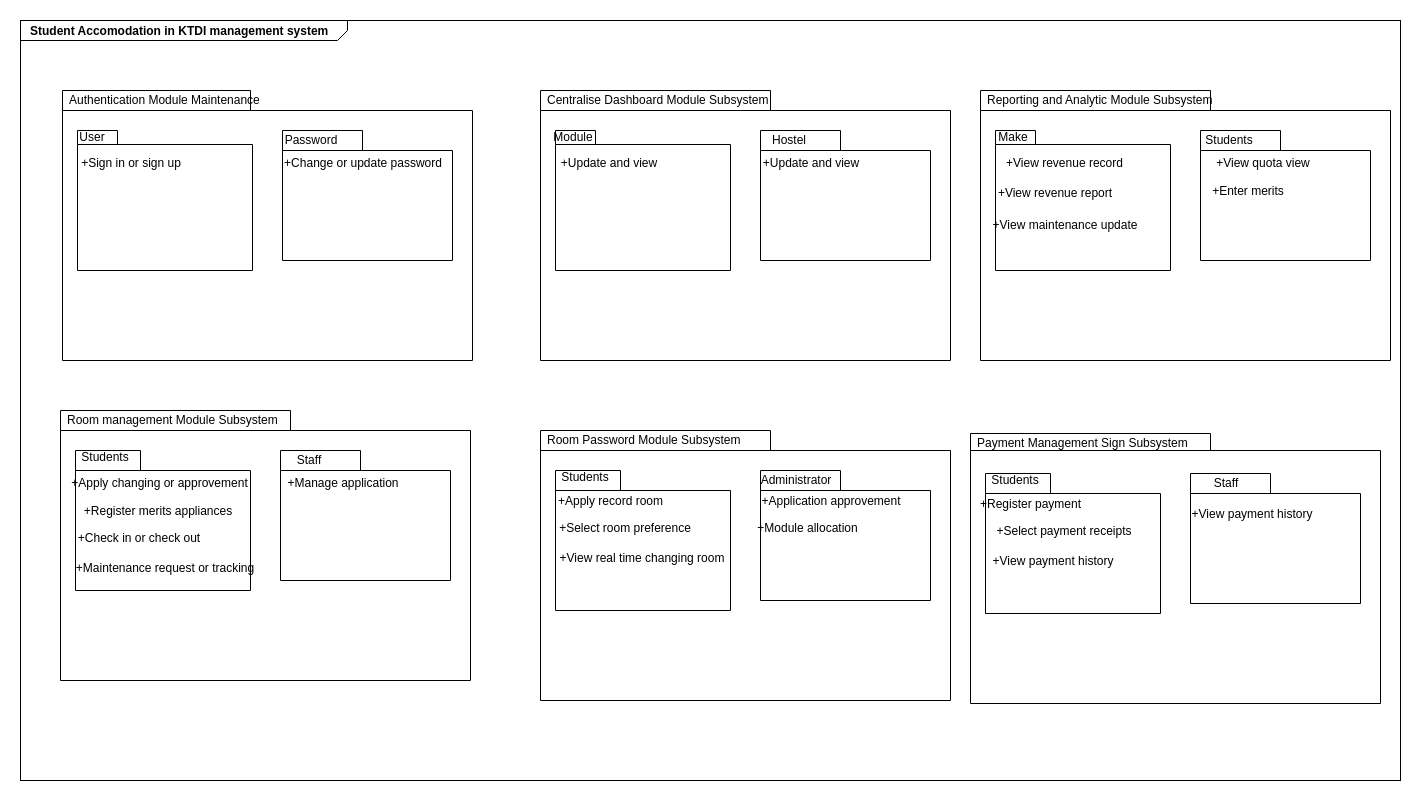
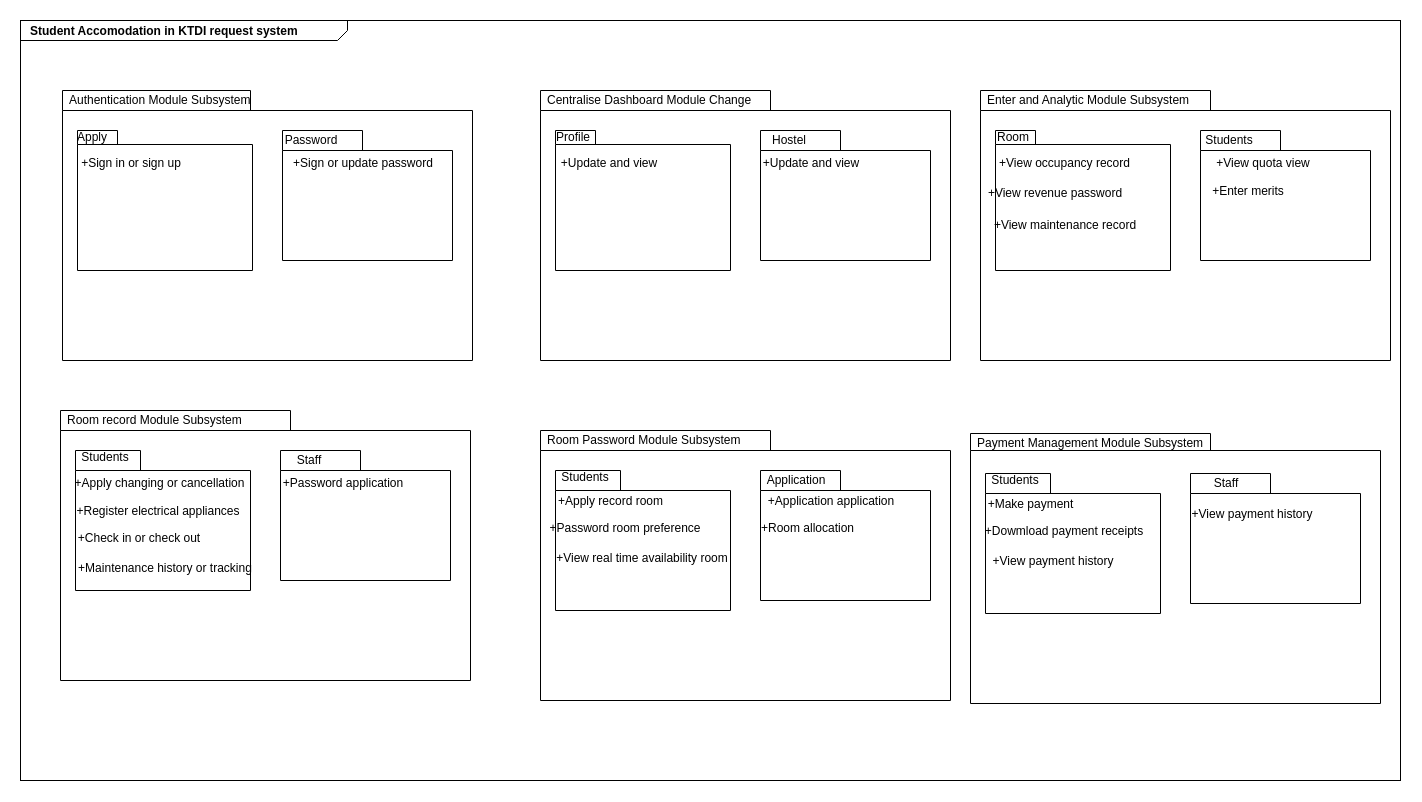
node "Student Accomodation in KTDI management system": label "Student Accomodation in KTDI management system" -> "Student Accomodation in KTDI request system"
node "Authentication Module Maintenance": label "Authentication Module Maintenance" -> "Authentication Module Subsystem"
node "Centralise Dashboard Module Subsystem": label "Centralise Dashboard Module Subsystem" -> "Centralise Dashboard Module Change"
node "Reporting and Analytic Module Subsystem": label "Reporting and Analytic Module Subsystem" -> "Enter and Analytic Module Subsystem"
node "User": label "User" -> "Apply"
node "Module": label "Module" -> "Profile"
node "Make": label "Make" -> "Room"
node "+Change or update password": label "+Change or update password" -> "+Sign or update password"
node "+View revenue record": label "+View revenue record" -> "+View occupancy record"
node "+View revenue report": label "+View revenue report" -> "+View revenue password"
node "+View maintenance update": label "+View maintenance update" -> "+View maintenance record"
node "Room management Module Subsystem": label "Room management Module Subsystem" -> "Room record Module Subsystem"
node "Payment Management Sign Subsystem": label "Payment Management Sign Subsystem" -> "Payment Management Module Subsystem"
node "Administrator": label "Administrator" -> "Application"
node "+Apply changing or approvement": label "+Apply changing or approvement" -> "+Apply changing or cancellation"
node "+Manage application": label "+Manage application" -> "+Password application"
node "+Application approvement": label "+Application approvement" -> "+Application application"
node "+Register payment": label "+Register payment" -> "+Make payment"
node "+Register merits appliances": label "+Register merits appliances" -> "+Register electrical appliances"
node "+Select room preference": label "+Select room preference" -> "+Password room preference"
node "+Module allocation": label "+Module allocation" -> "+Room allocation"
node "+Select payment receipts": label "+Select payment receipts" -> "+Dowmload payment receipts"
node "+View real time changing room": label "+View real time changing room" -> "+View real time availability room"
node "+Maintenance request or tracking": label "+Maintenance request or tracking" -> "+Maintenance history or tracking"
